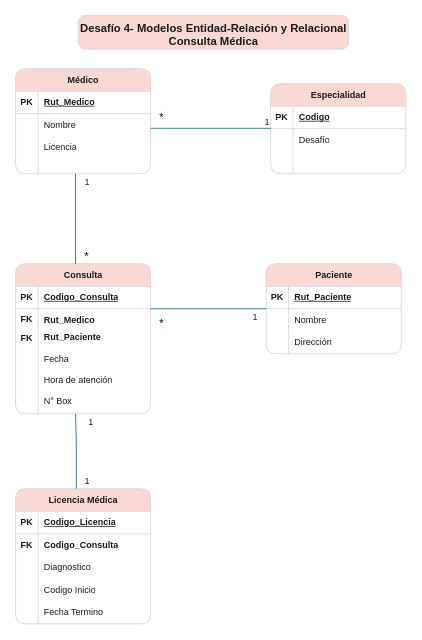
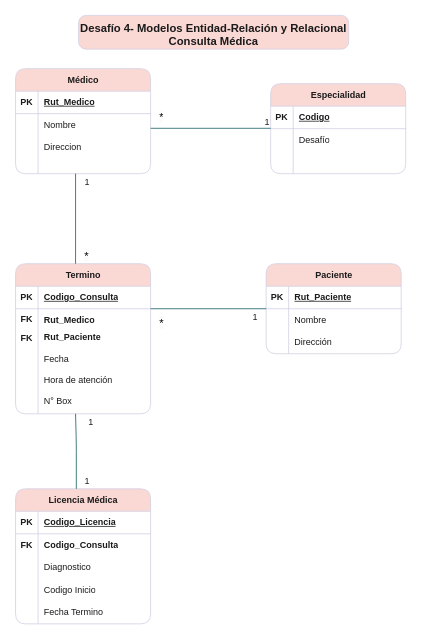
node "Licencia": label "Licencia" -> "Direccion"
node "Consulta": label "Consulta" -> "Termino"
